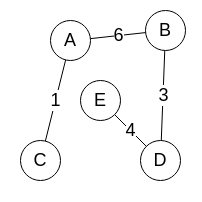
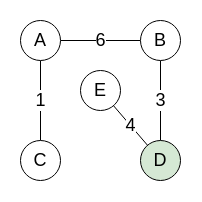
node "B": moved (166, 31) -> (161, 41)
node "A": moved (71, 41) -> (41, 41)
node "E": moved (101, 101) -> (101, 91)
node "D": fillcolor #ffffff -> #d5e8d4
